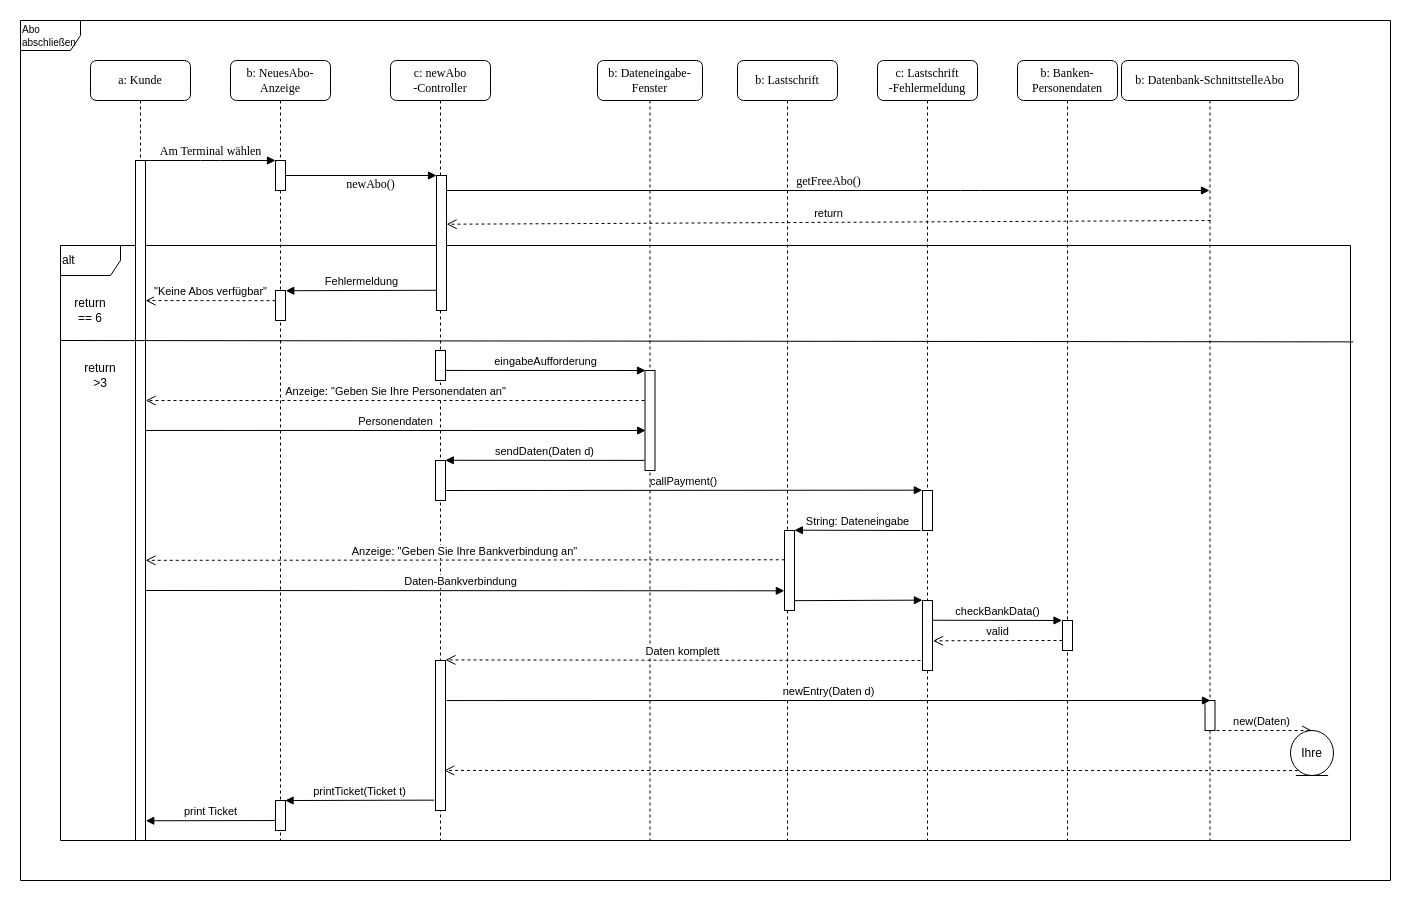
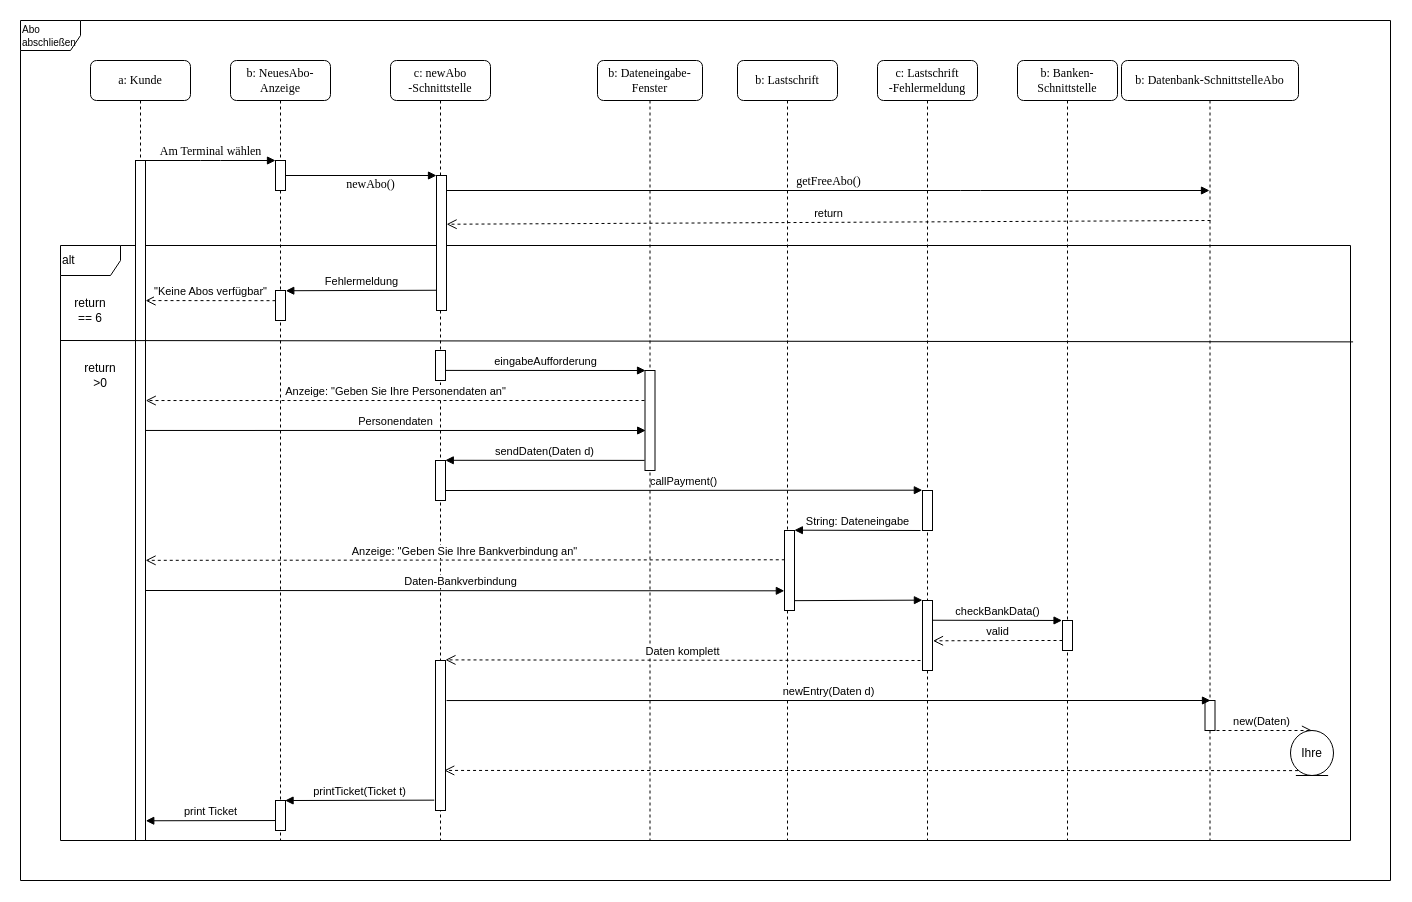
node "c: newAbo -Controller": label "c: newAbo -Controller" -> "c: newAbo -Schnittstelle"
node "b: Banken-Personendaten": label "b: Banken-Personendaten" -> "b: Banken-Schnittstelle"
node "return >3": label "return >3" -> "return >0"
